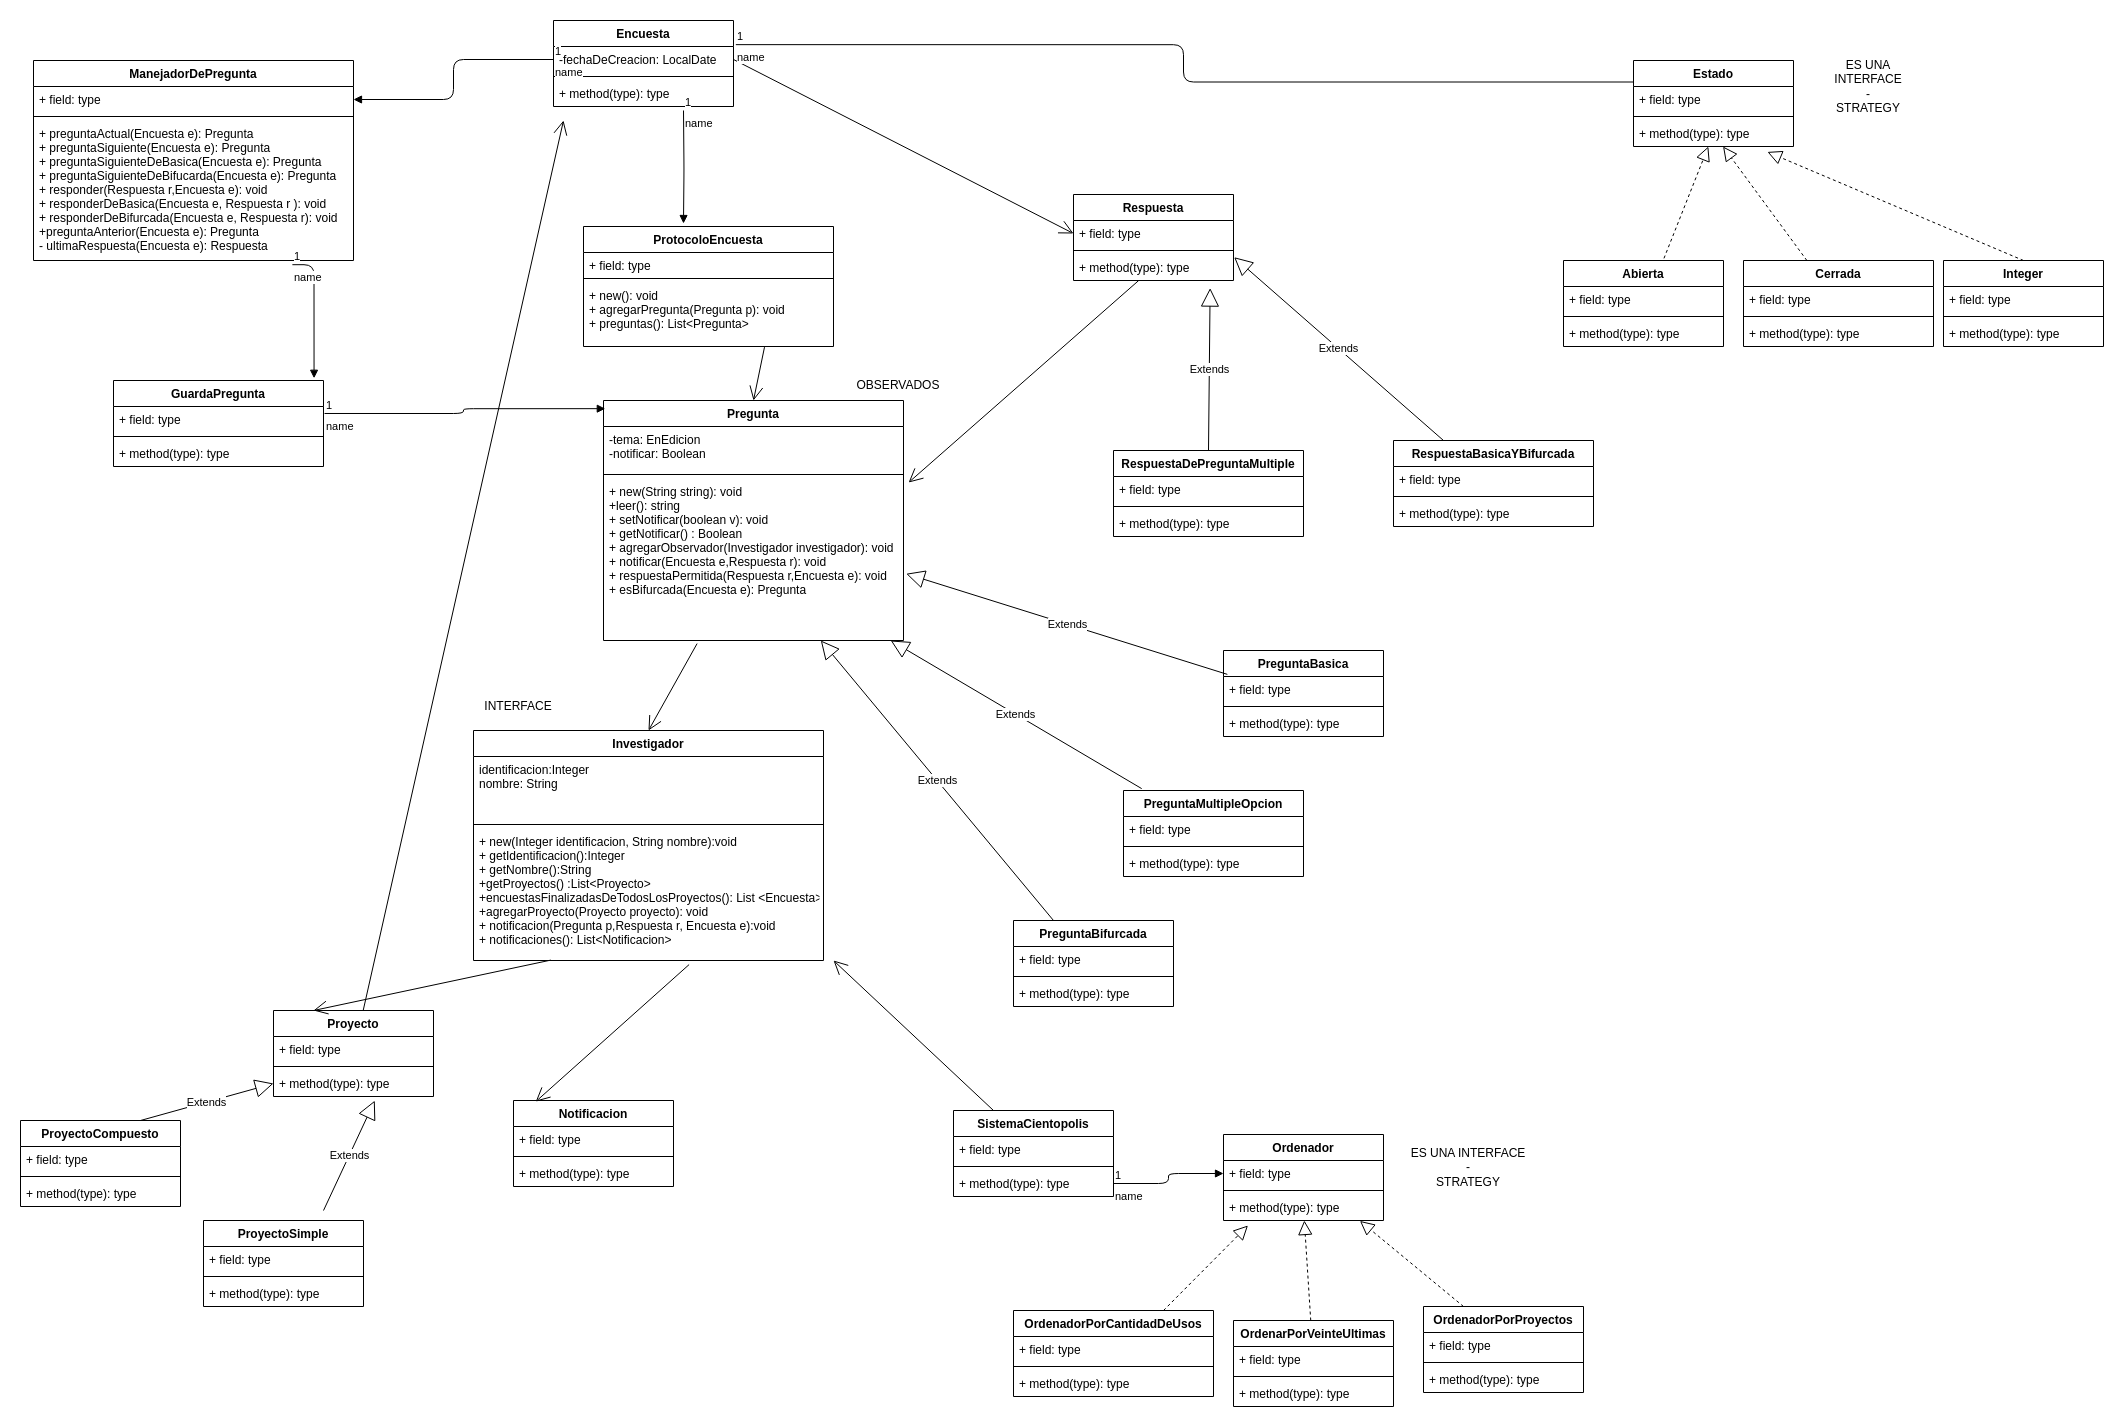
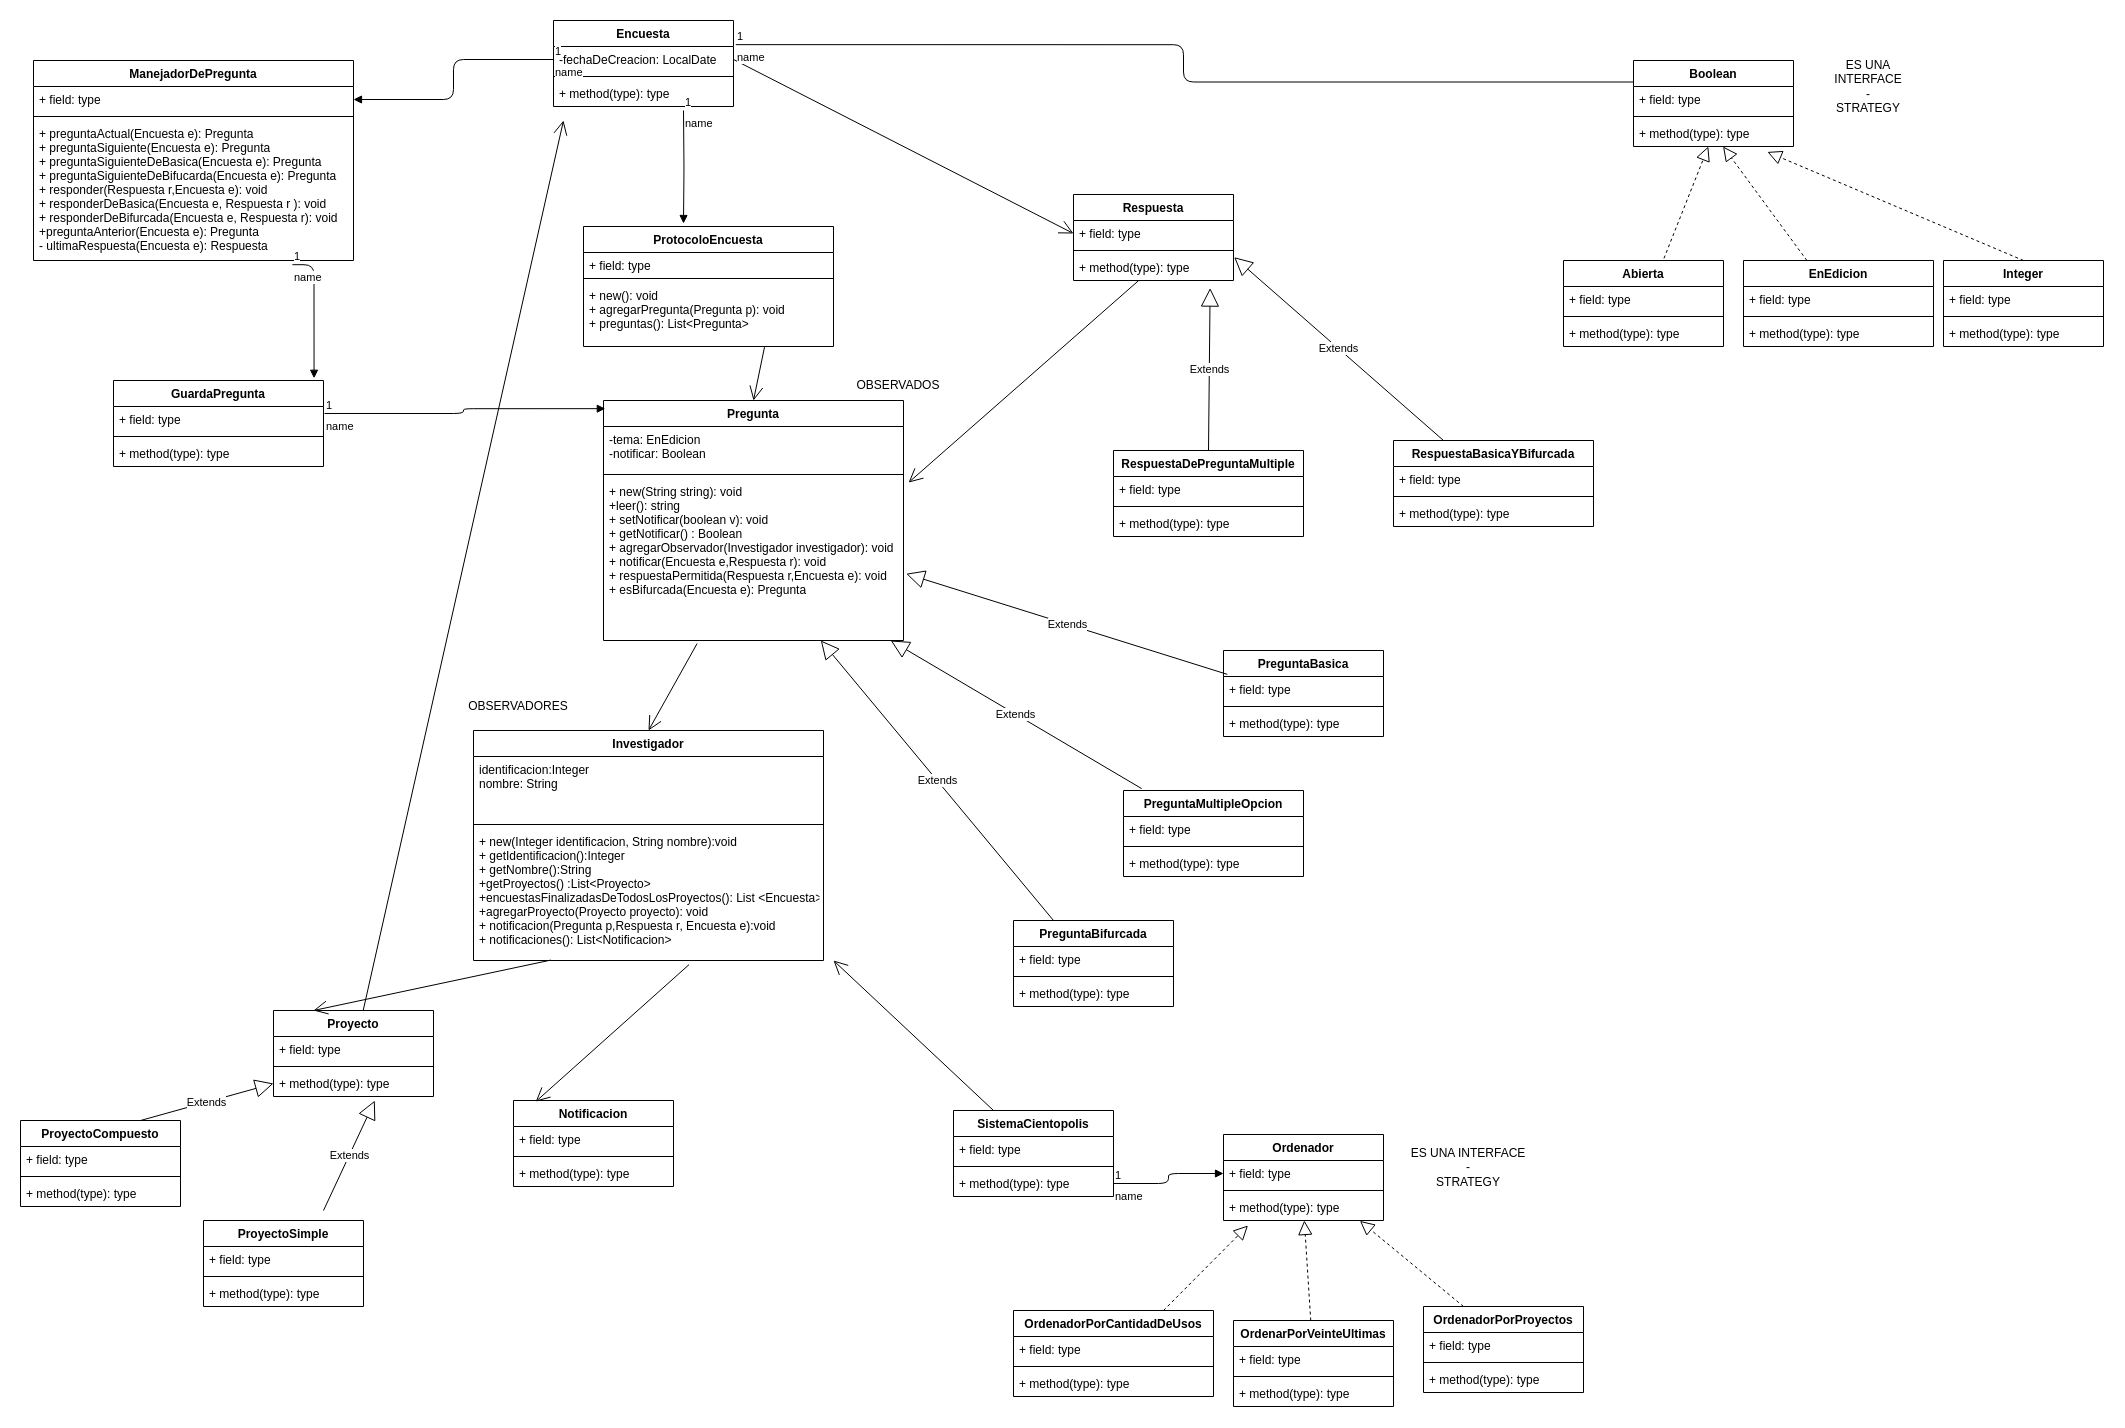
node "Estado": label "Estado" -> "Boolean"
node "Cerrada": label "Cerrada" -> "EnEdicion"
node "INTERFACE": label "INTERFACE" -> "OBSERVADORES"
